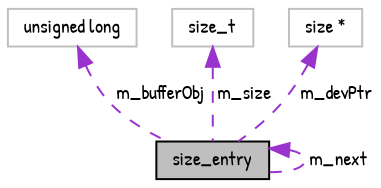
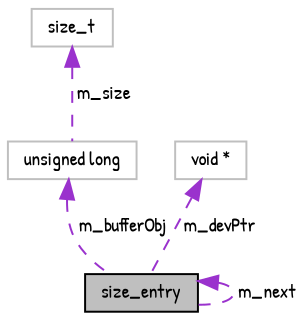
node "size *": label "size *" -> "void *"
edge "size_entry" -> "size_t": now "unsigned long" -> "size_t"
